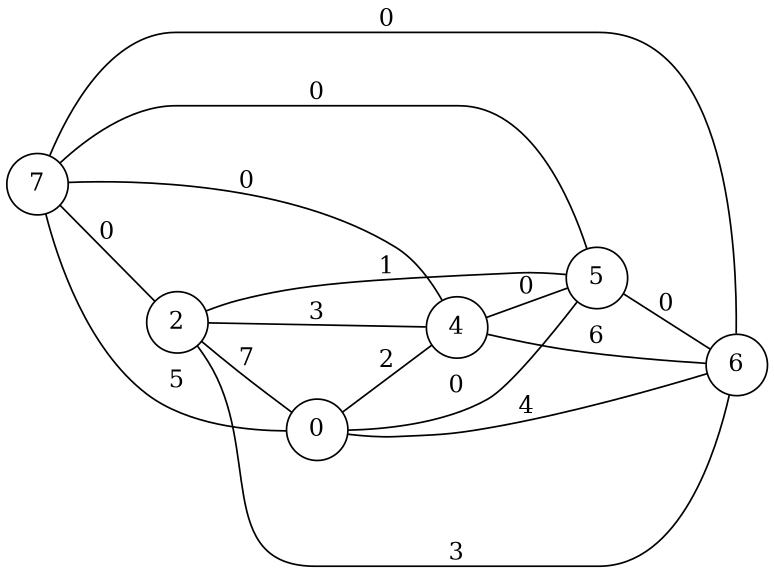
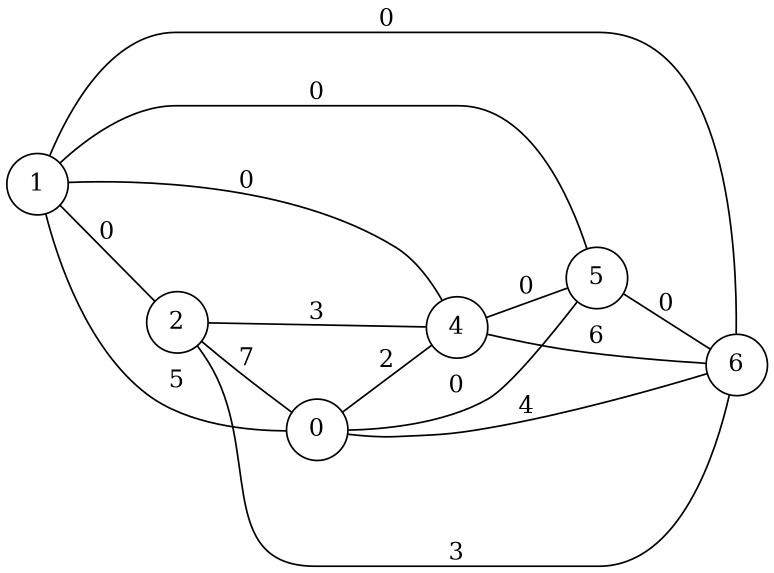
node "7": label "7" -> "1"
edge "5" -- "2": removed, label "1"
